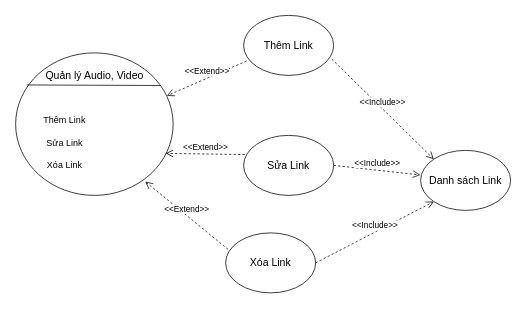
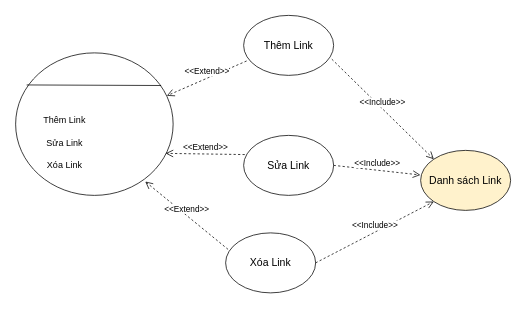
node "Quản lý Audio, Video": removed
node "Danh sách Link": fillcolor #ffffff -> #fff2cc
